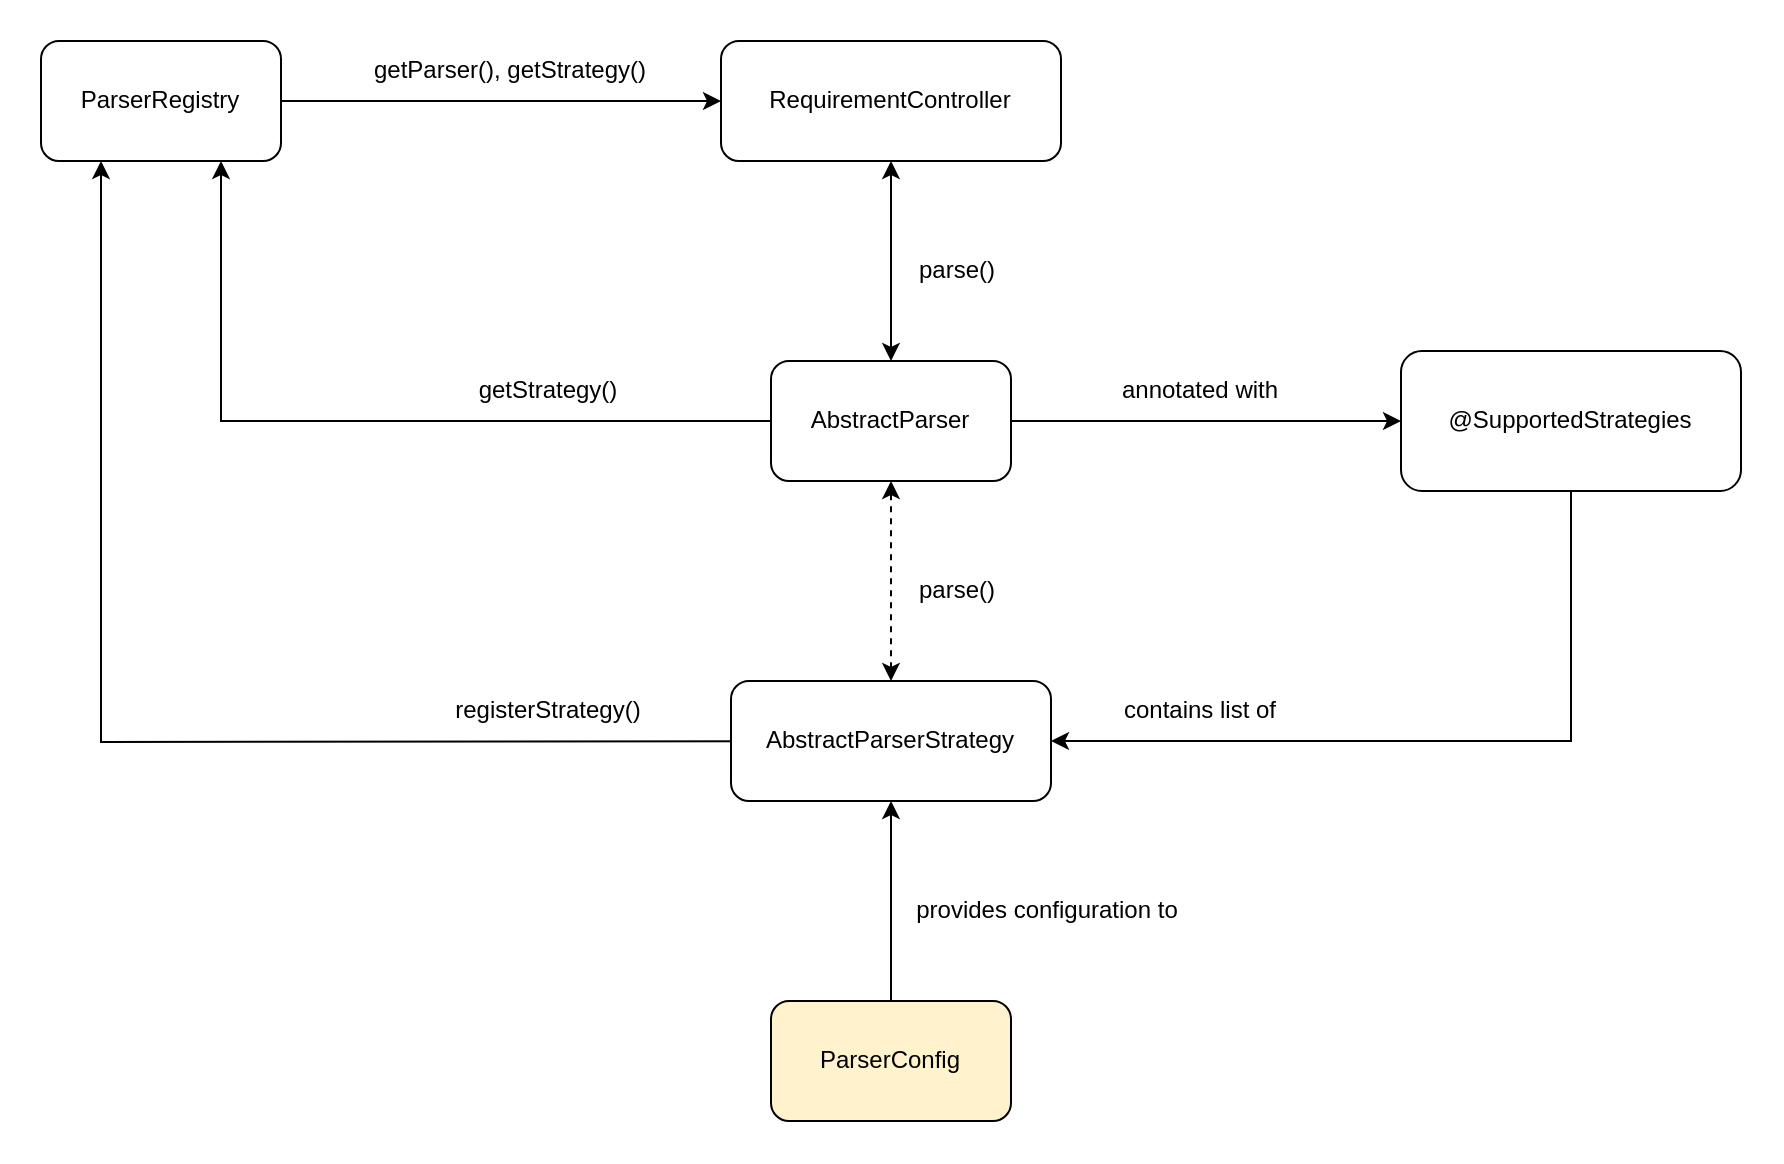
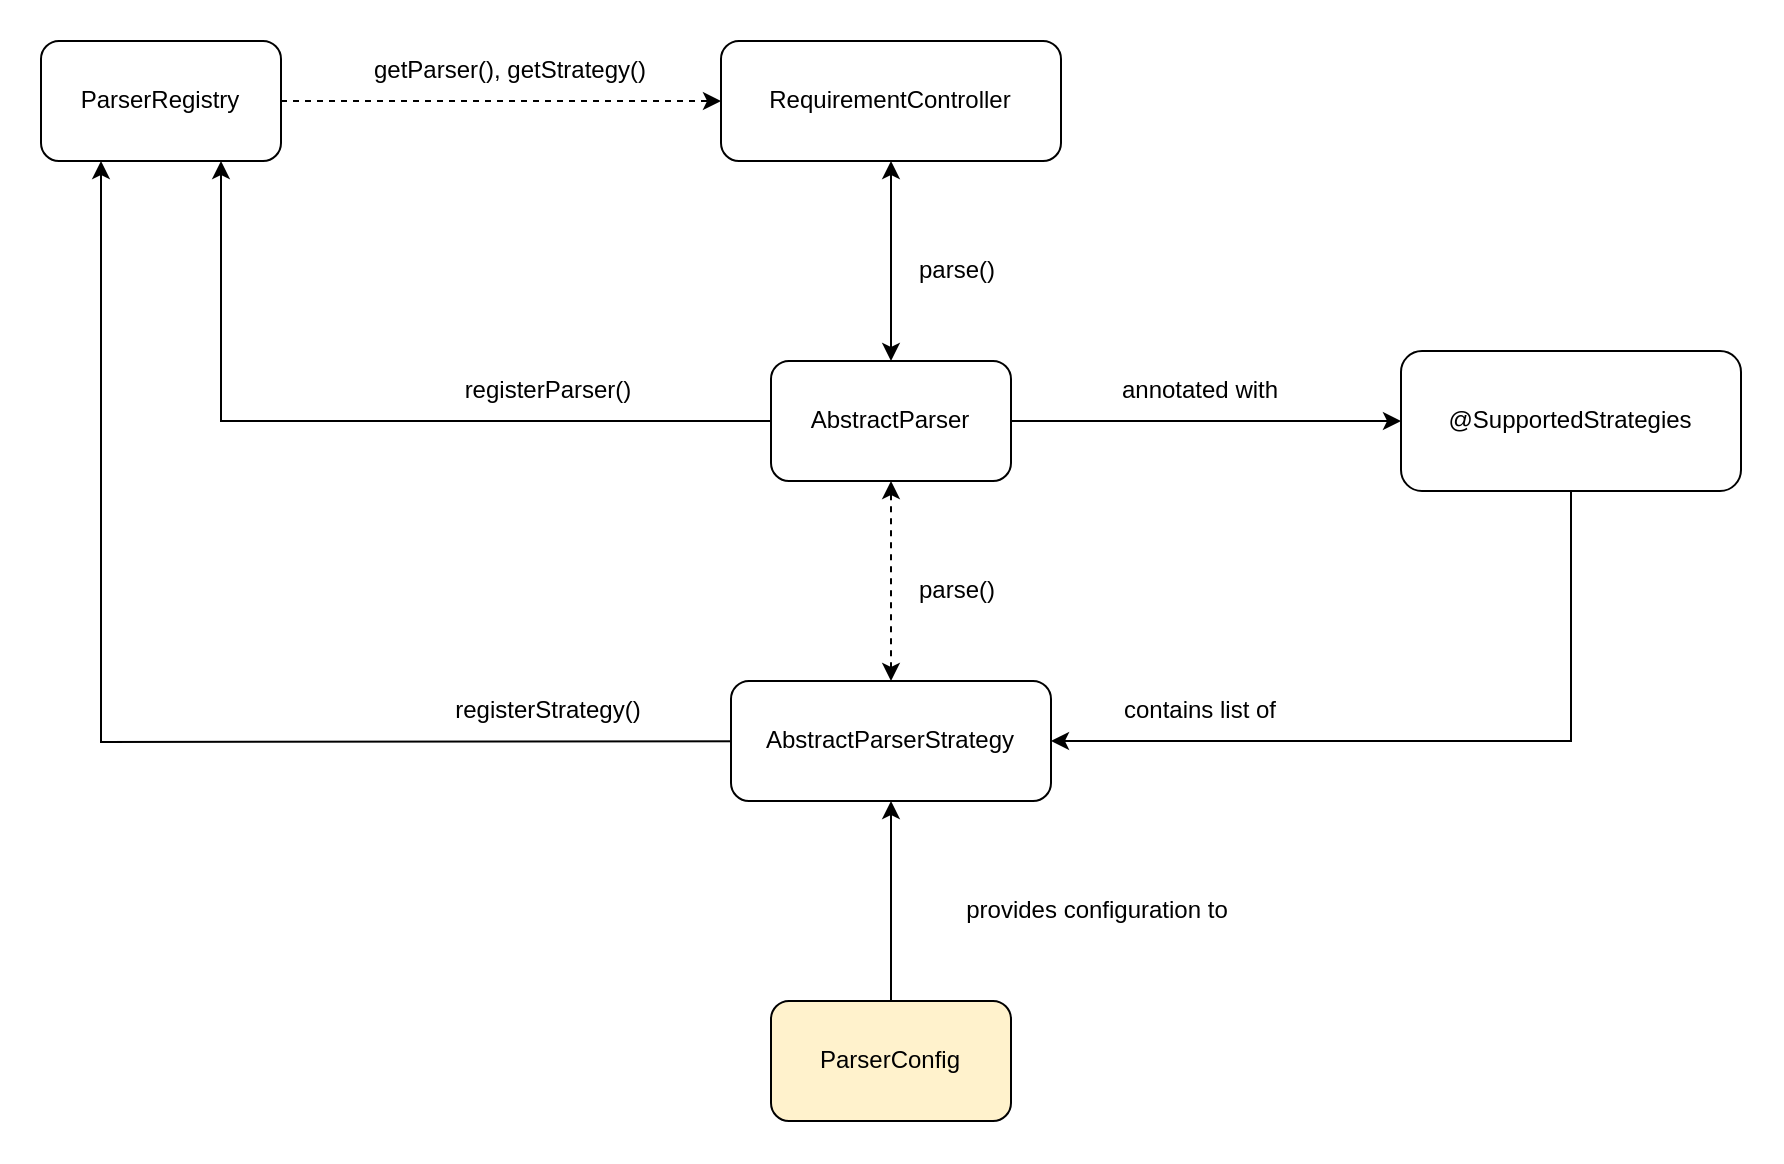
edge "ParserRegistry" -> "RequirementController": style solid -> dashed
node "getStrategy()": label "getStrategy()" -> "registerParser()"
node "provides configuration to": moved (1048, 911) -> (1098, 911)
